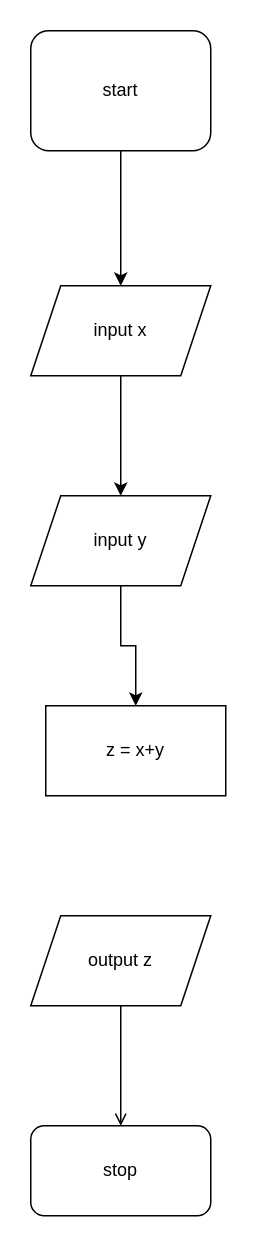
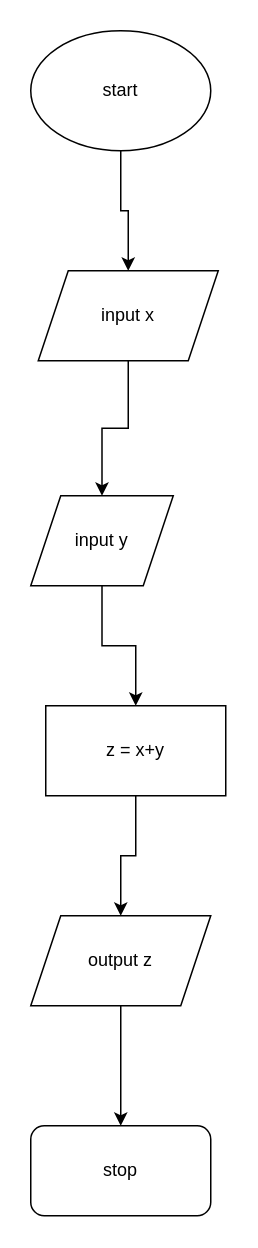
node "start": shape rounded rectangle -> ellipse
node "input x": moved (121, 331) -> (128, 316)
node "input y": size 180x90 -> 143x90
edge "z = x+y" -> "output z": added
edge "output z" -> "stop": arrowhead open -> classic
